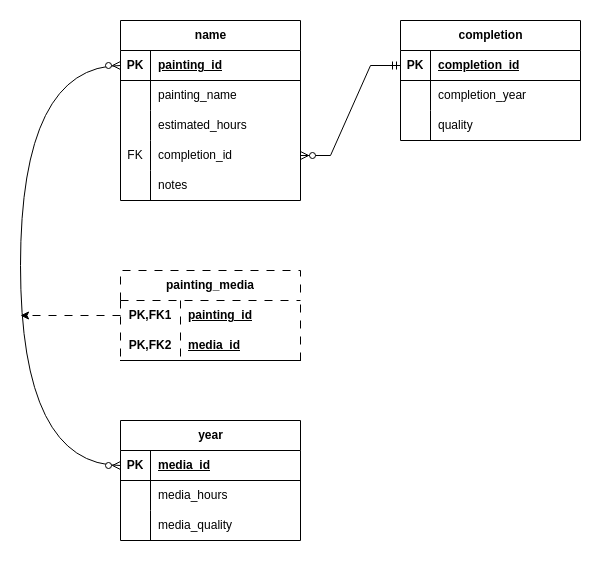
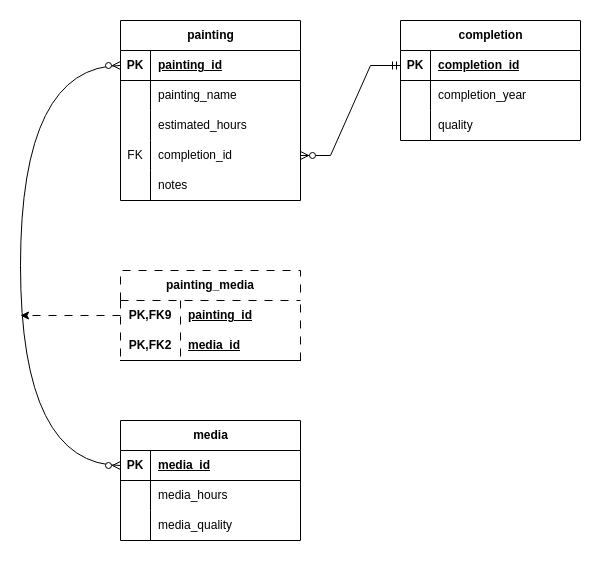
node "name": label "name" -> "painting"
node "PK,FK1": label "PK,FK1" -> "PK,FK9"
node "year": label "year" -> "media"
